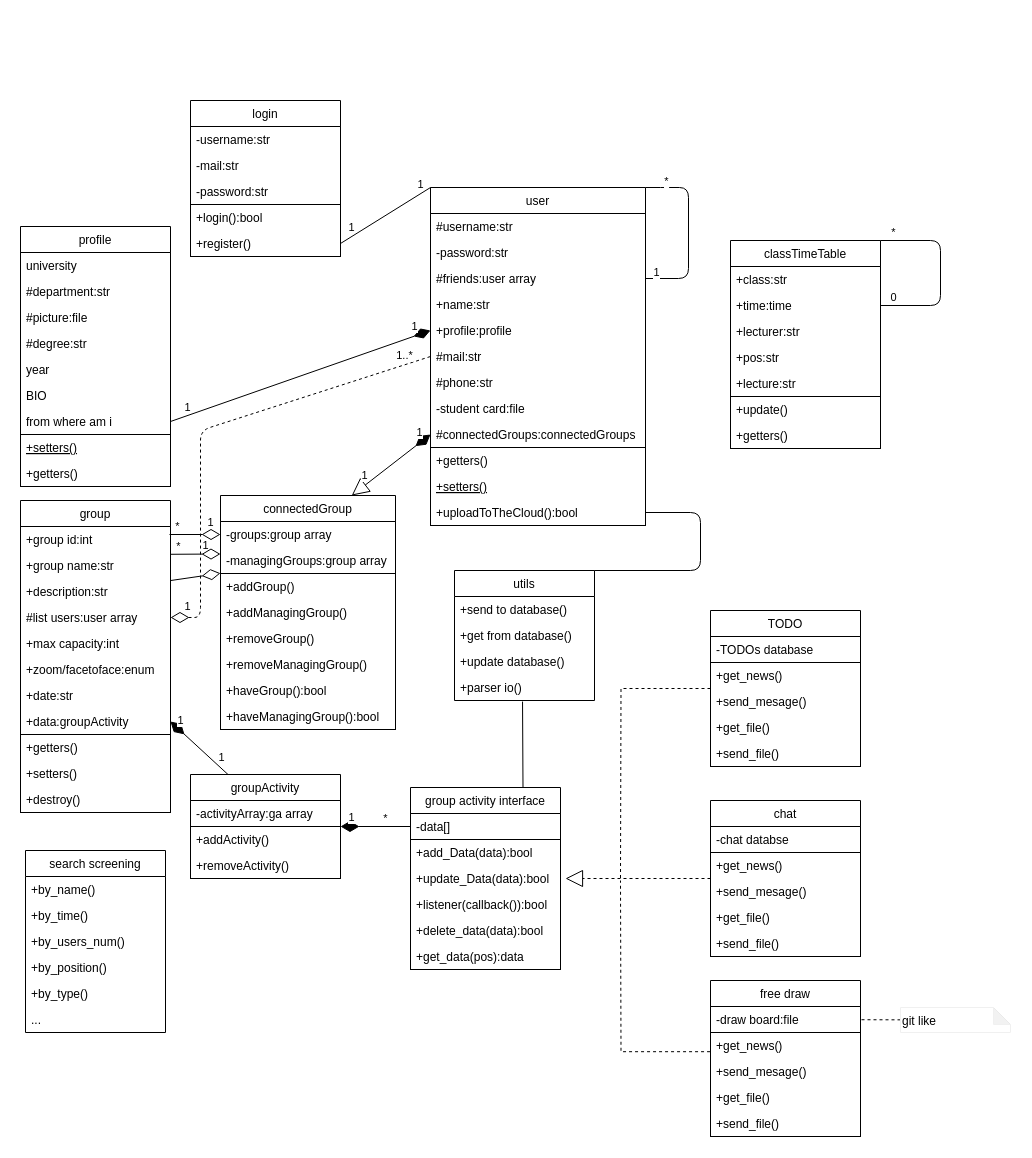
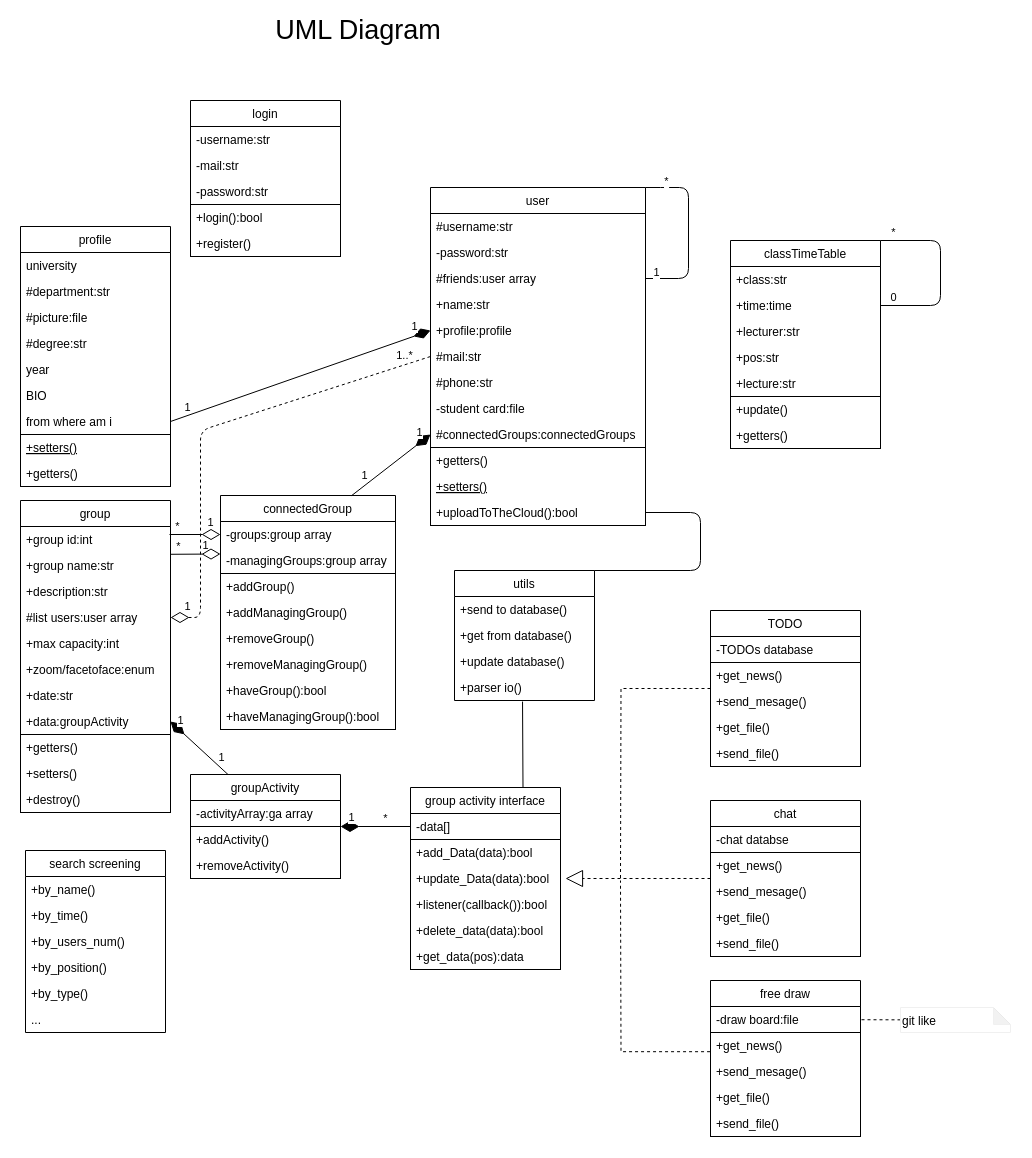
node "UML Diagram": added
edge "+register()" -- "user": removed, labels "1", "1"
edge "#connectedGroups:connectedGroups" -- "connectedGroup": arrowhead block -> none
edge "+description:str" -> "-managingGroups:group array": removed
